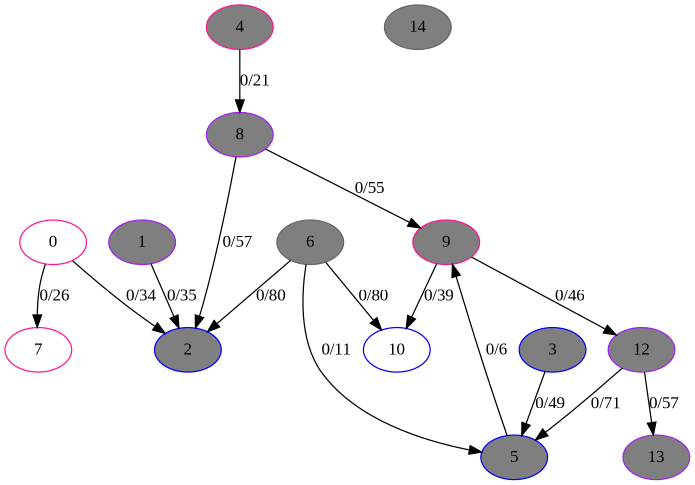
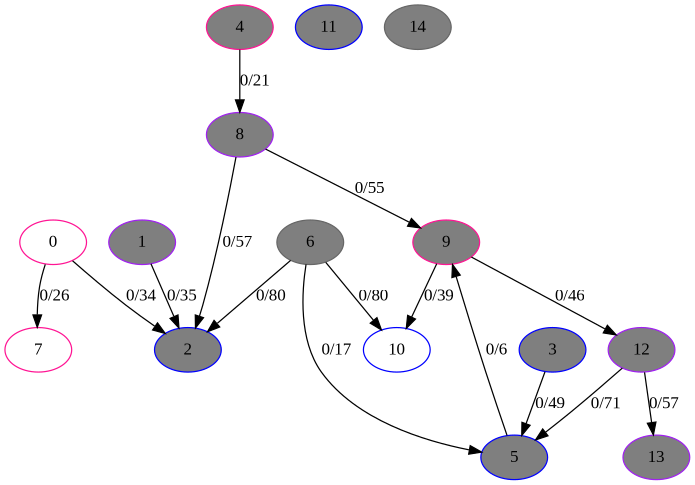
node "11": added
edge "6" -> "5": label "0/11" -> "0/17"
